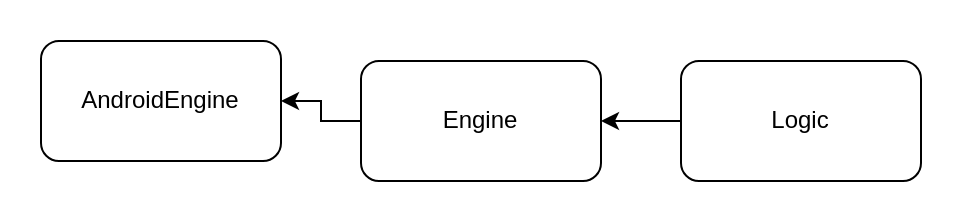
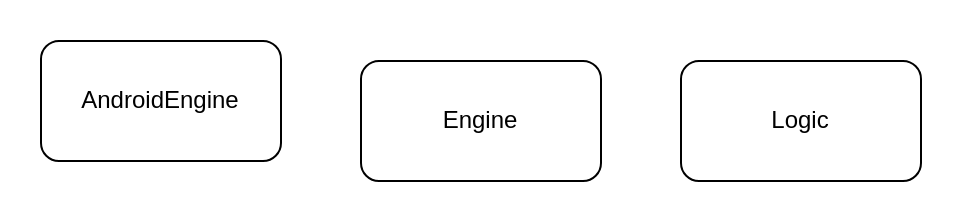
edge "Engine" -> "AndroidEngine": removed
edge "Logic" -> "Engine": removed
